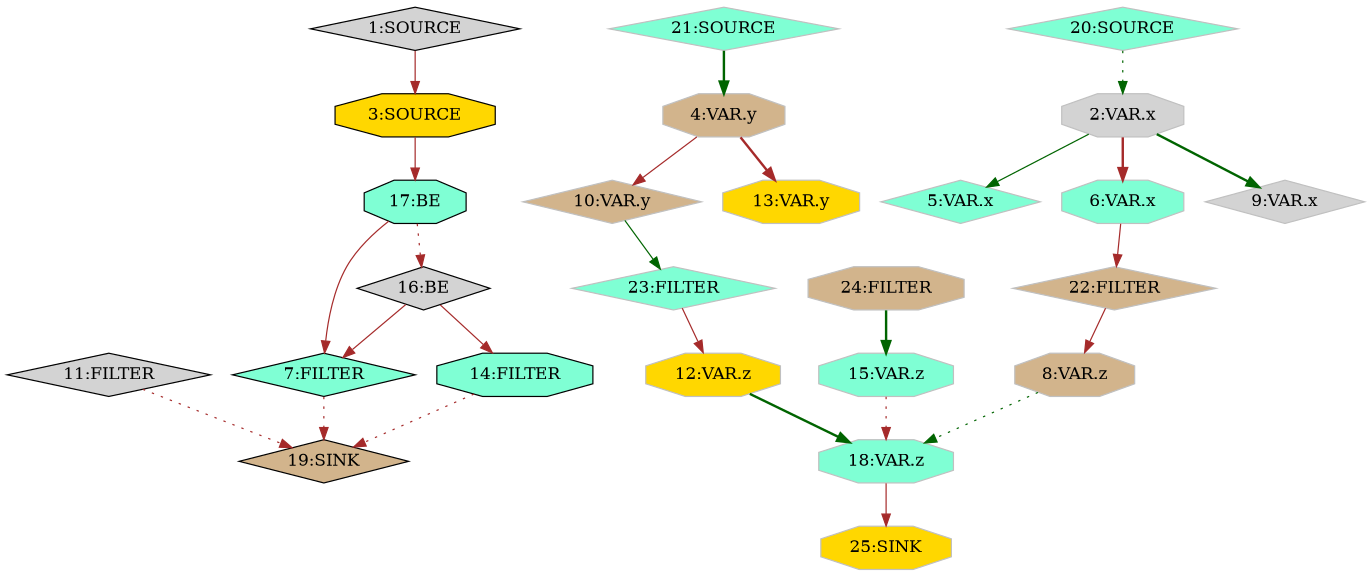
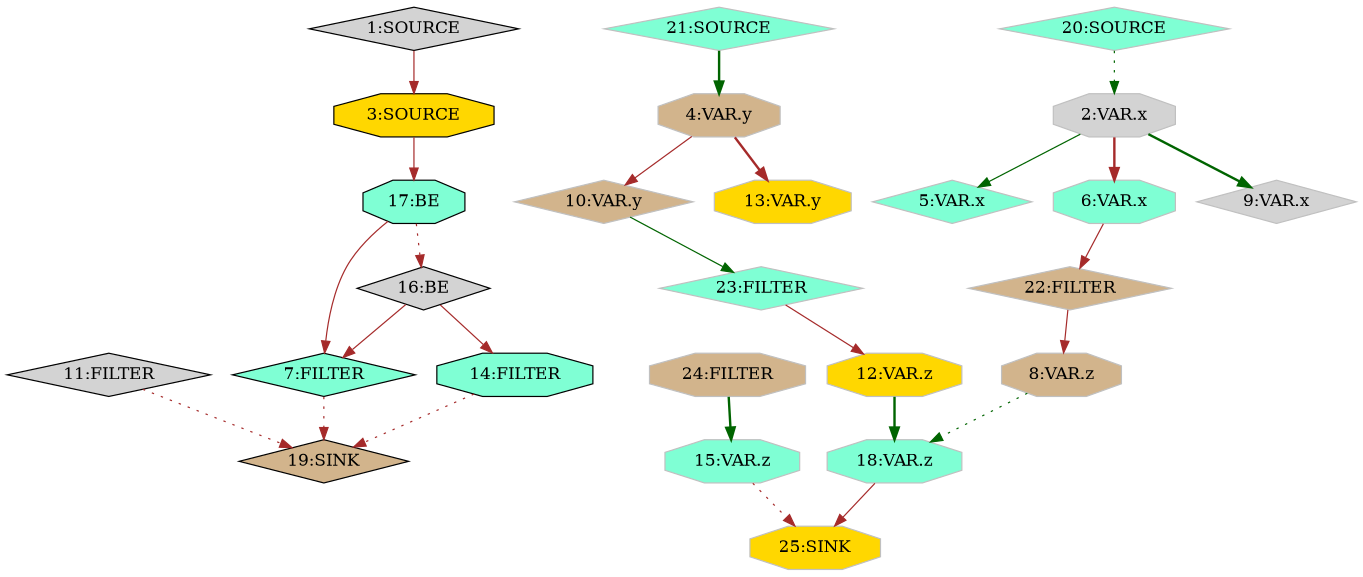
edge "15:VAR.z" -> "18:VAR.z": now "15:VAR.z" -> "25:SINK"
